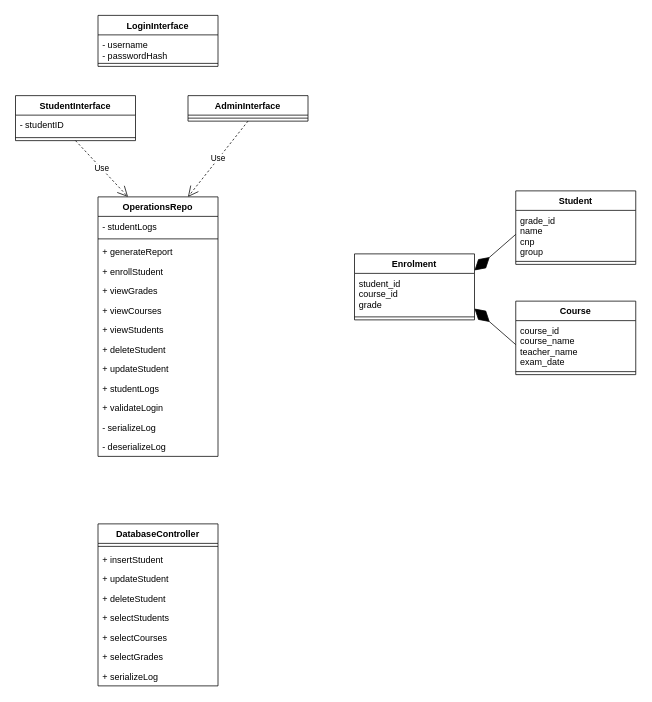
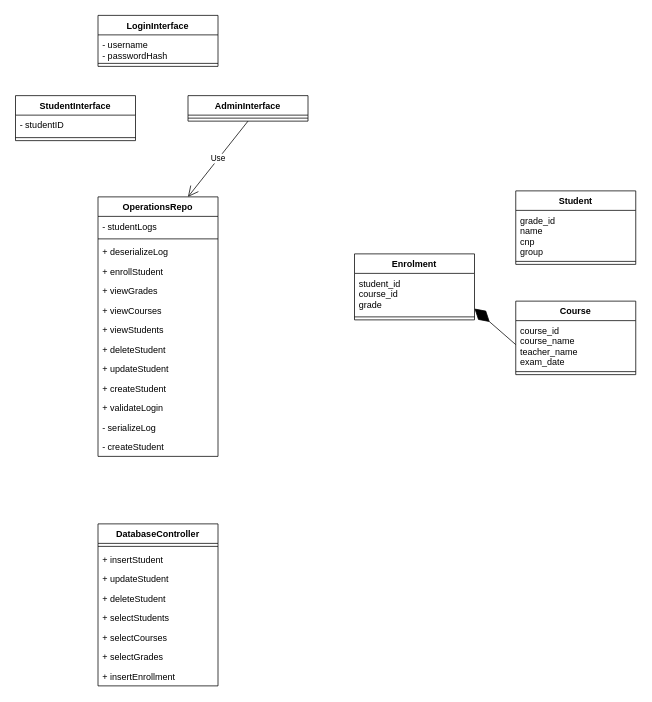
edge "AdminInterface" -> "OperationsRepo": style dashed -> solid
edge "StudentInterface" -> "OperationsRepo": removed, label "Use"
edge "grade_id name cnp group" -> "Enrolment": removed
node "+ generateReport": label "+ generateReport" -> "+ deserializeLog"
node "+ studentLogs": label "+ studentLogs" -> "+ createStudent"
node "- deserializeLog": label "- deserializeLog" -> "- createStudent"
node "+ serializeLog": label "+ serializeLog" -> "+ insertEnrollment"
